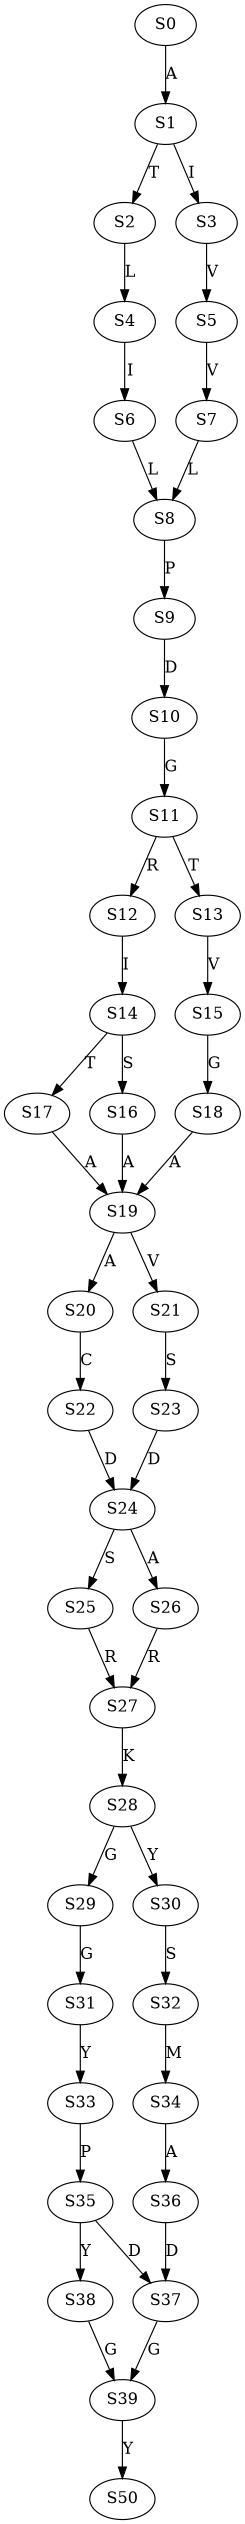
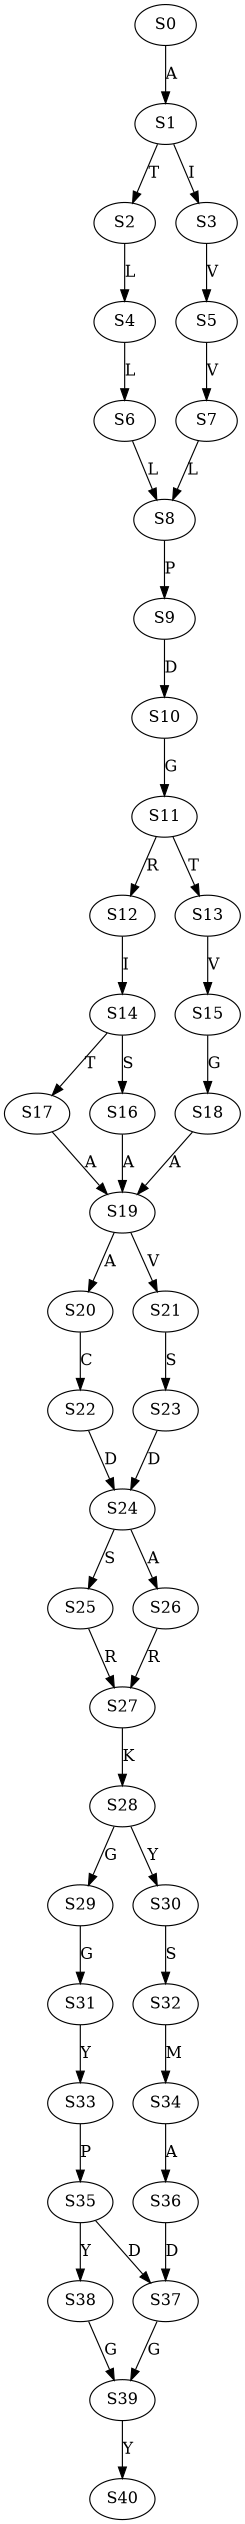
edge "S4" -> "S6": label "I" -> "L"
node "S50": label "S50" -> "S40"
